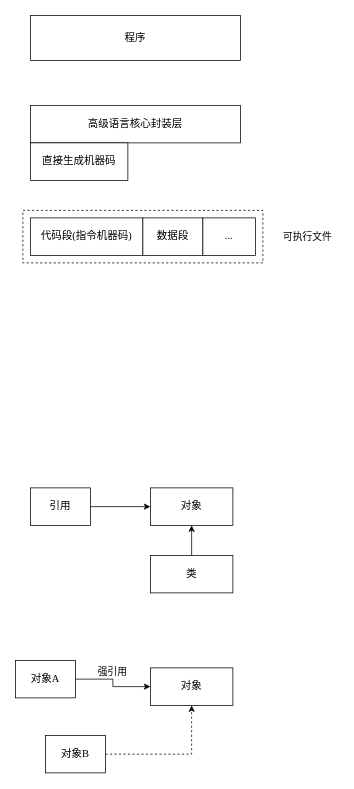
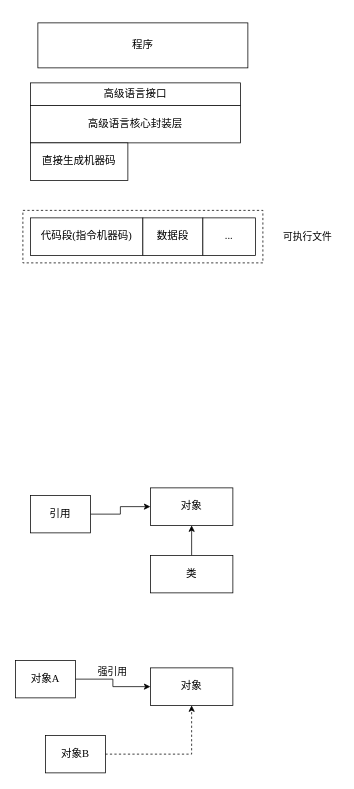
node "程序": moved (135, 38) -> (143, 45)
node "高级语言接口": added
node "引用": moved (60, 507) -> (60, 514)
